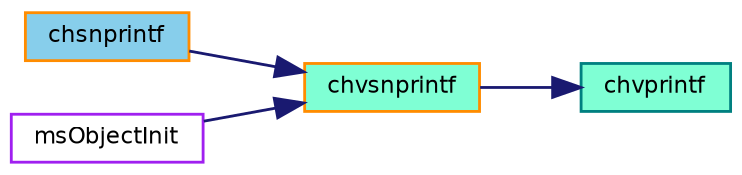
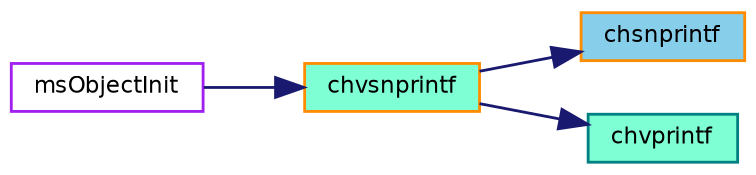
edge "chsnprintf" -> "chvsnprintf": reversed
